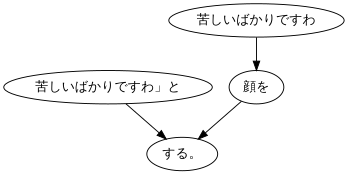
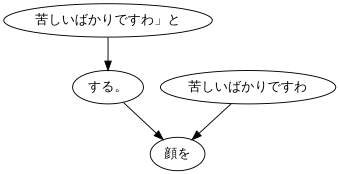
edge "顔を" -> "する。": reversed
